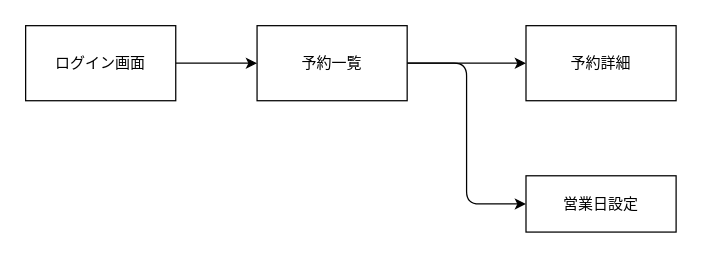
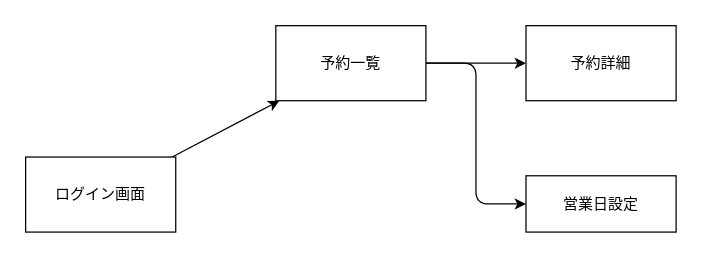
node "ログイン画面": moved (101, 63) -> (101, 194)
node "予約一覧": moved (332, 63) -> (351, 63)
